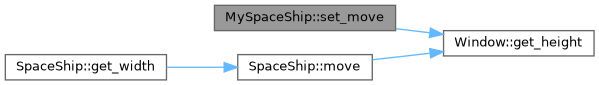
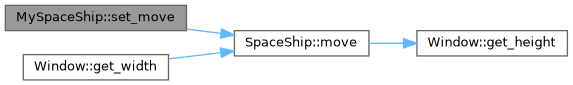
edge "MySpaceShip::set_move" -> "Window::get_height": now "MySpaceShip::set_move" -> "SpaceShip::move"
node "SpaceShip::get_width": label "SpaceShip::get_width" -> "Window::get_width"
